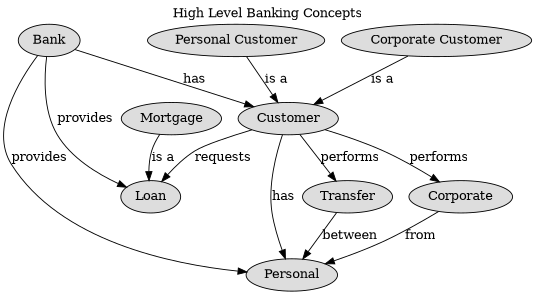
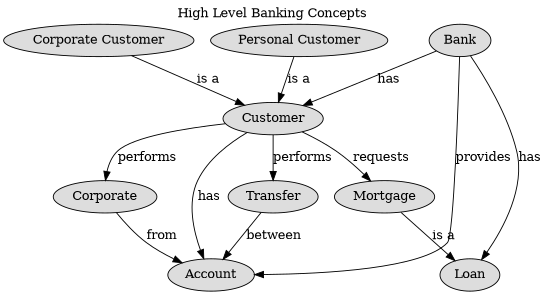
edge "Bank" -> "Loan": label "provides" -> "has"
edge "Customer" -> "Loan": now "Customer" -> "Mortgage"
node "Personal": label "Personal" -> "Account"
